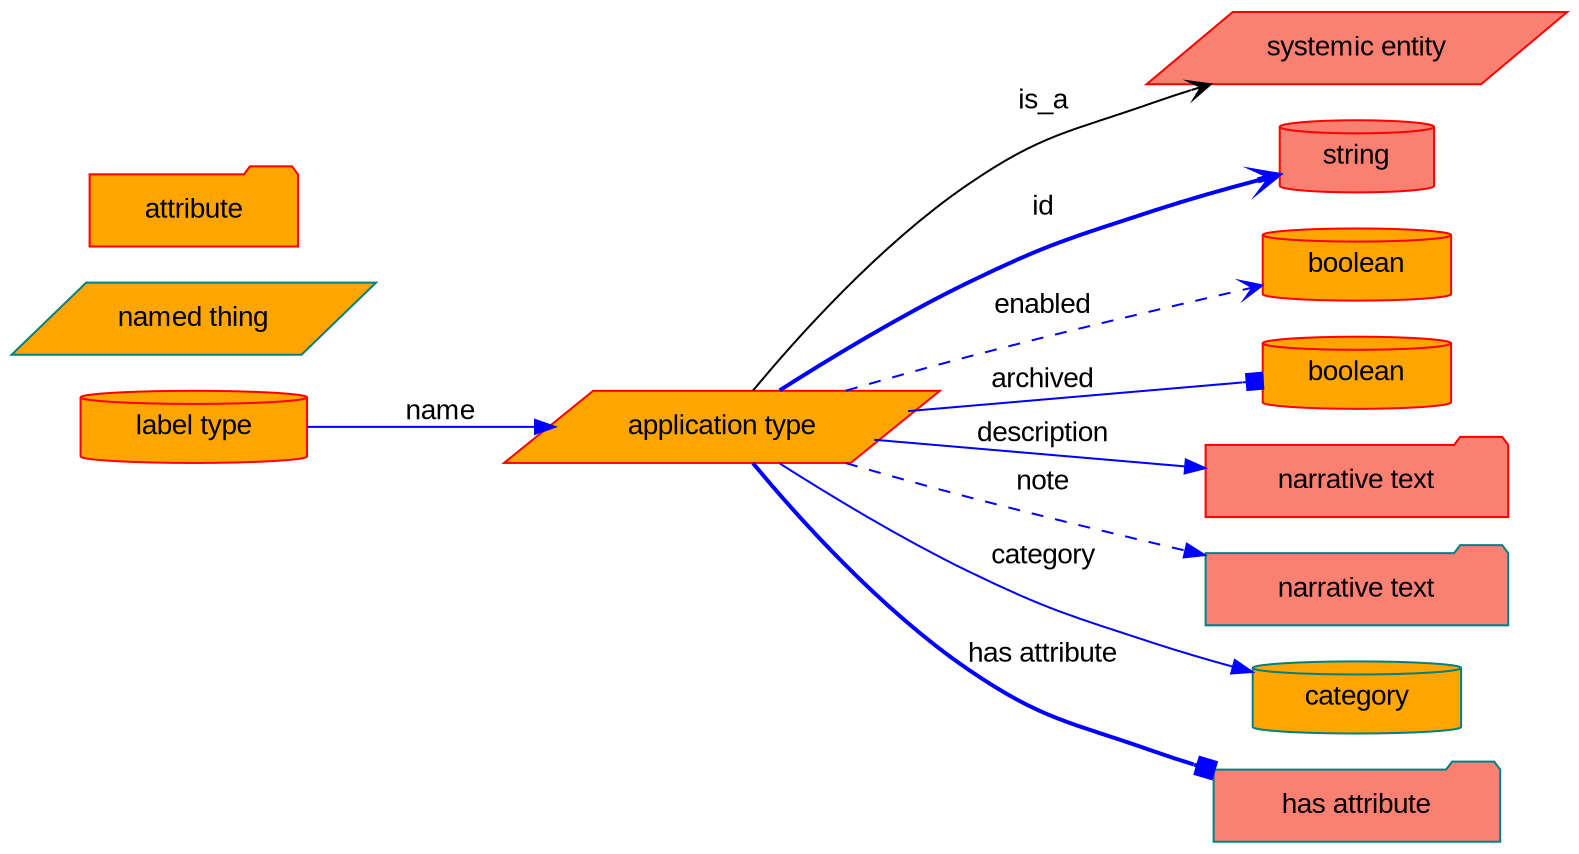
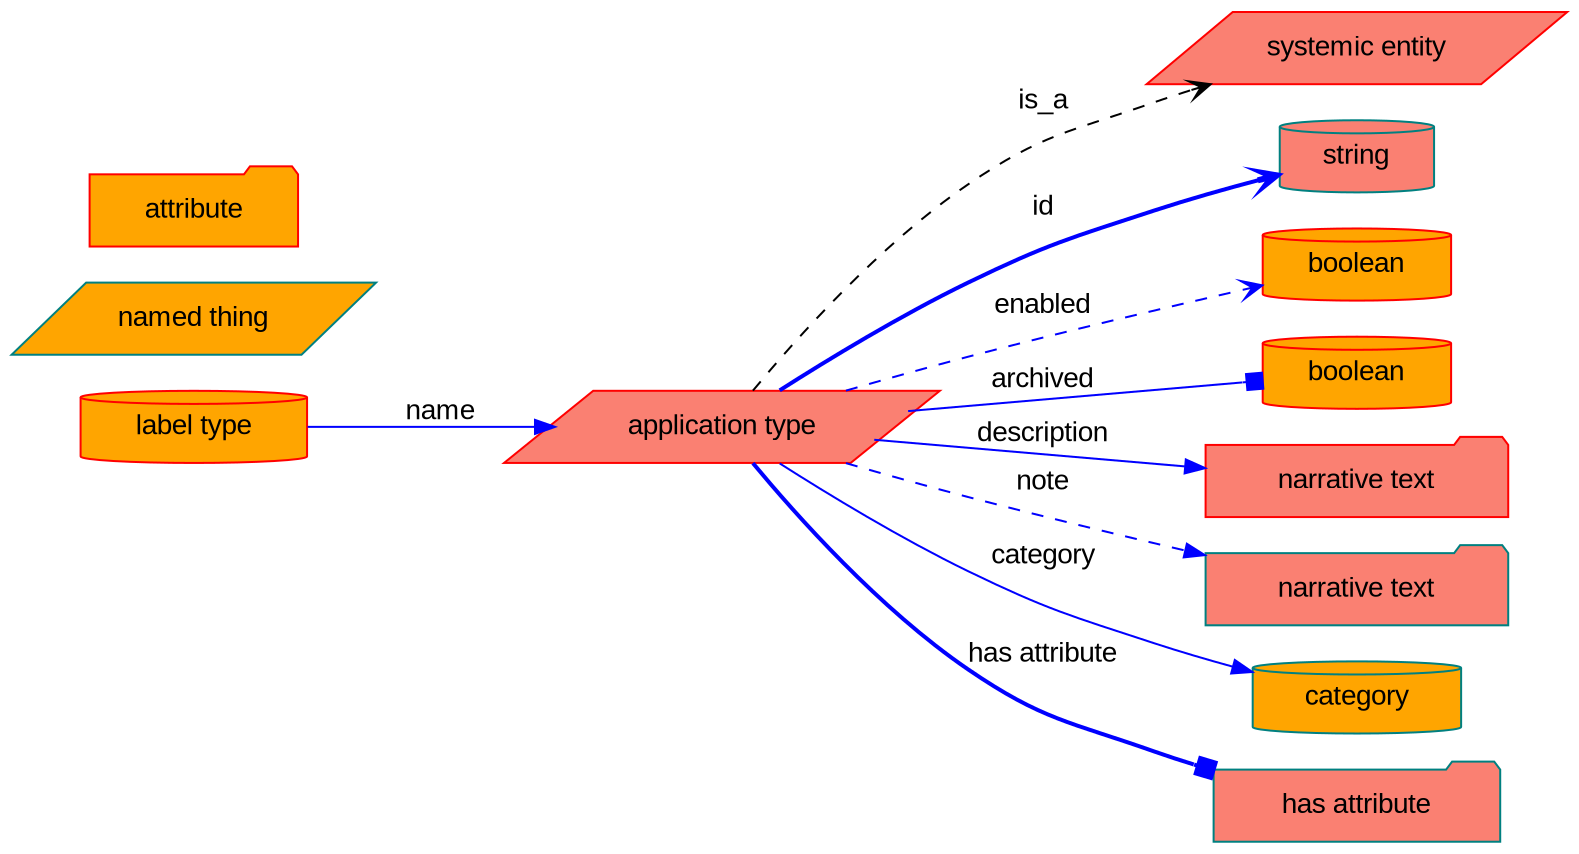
node "string": color red -> teal
edge "application type" -> "systemic entity": style solid -> dashed
node "application type": fillcolor orange -> salmon
